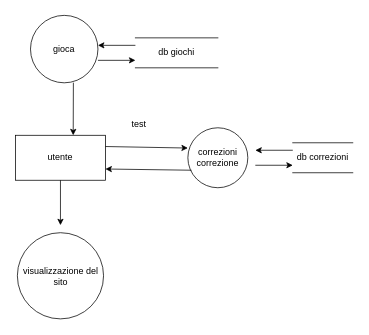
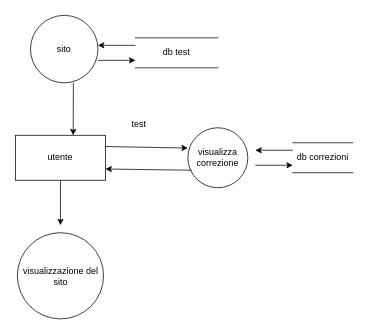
node "gioca": label "gioca" -> "sito"
node "db giochi": label "db giochi" -> "db test"
node "correzioni correzione": label "correzioni correzione" -> "visualizza correzione"
